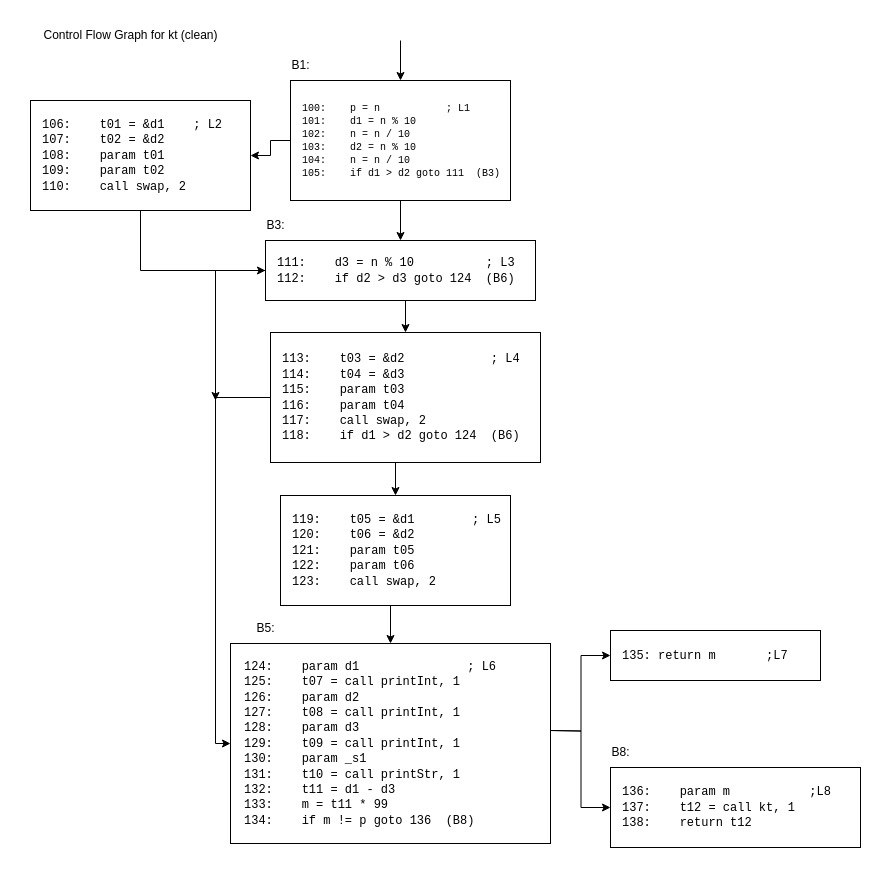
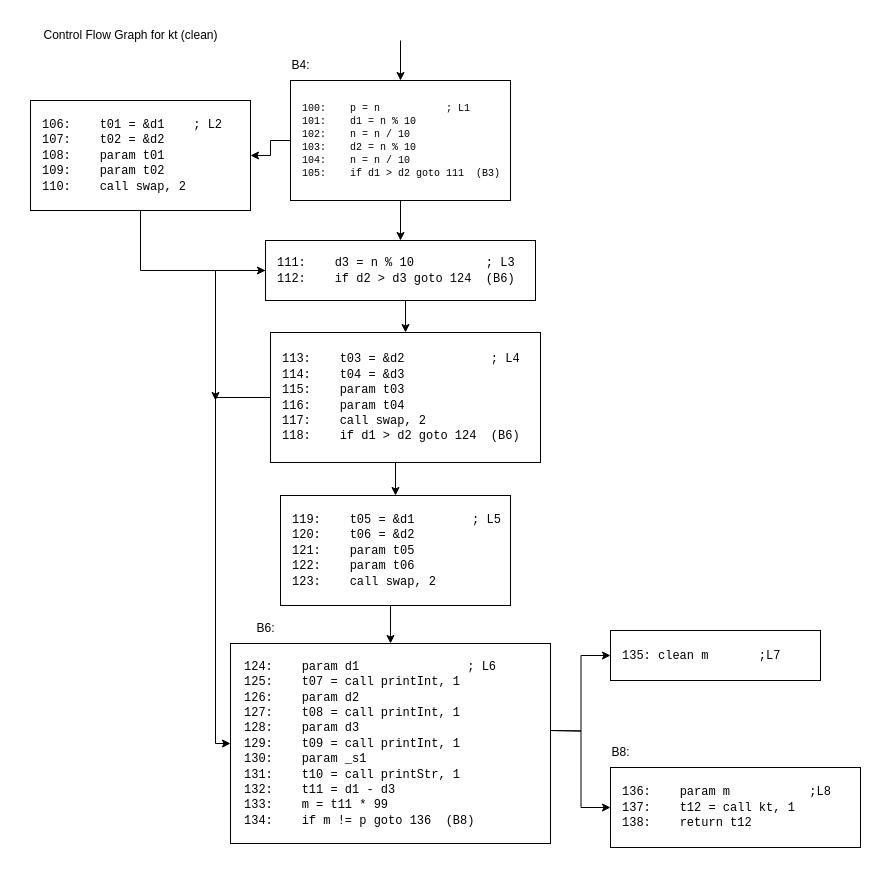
node "B1:": label "B1:" -> "B4:"
node "B3:": removed
node "B5:": label "B5:" -> "B6:"
node "135: return m ;L7": label "135: return m ;L7" -> "135: clean m ;L7"
